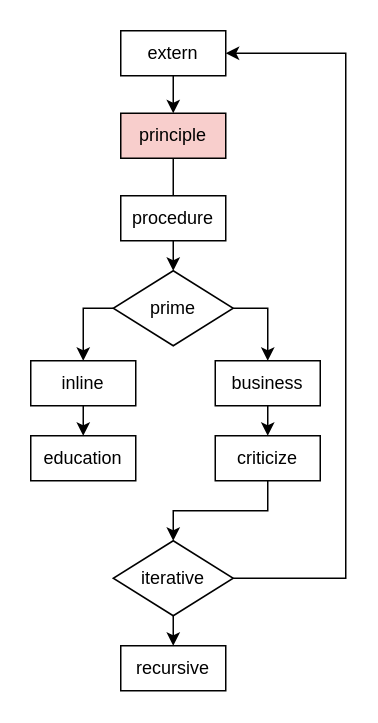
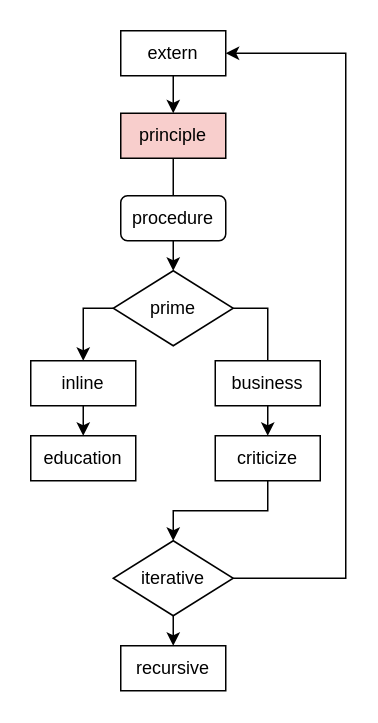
node "procedure": shape rectangle -> rounded rectangle
edge "prime" -> "business": arrowhead classic -> none
